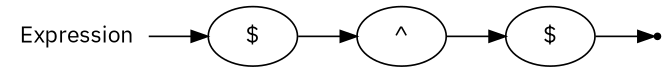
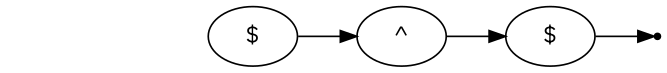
node "Expression": removed
